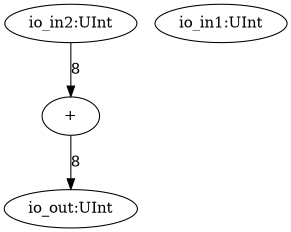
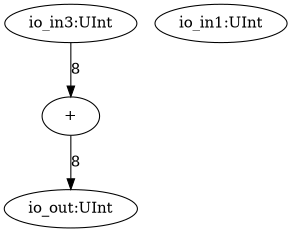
node "io_in2:UInt": label "io_in2:UInt" -> "io_in3:UInt"
